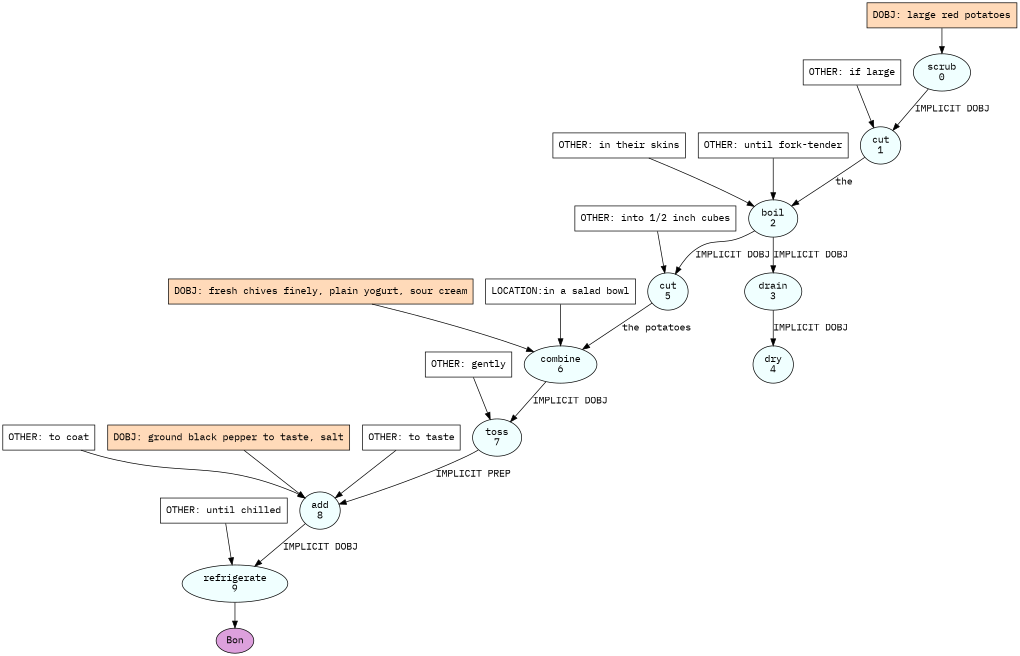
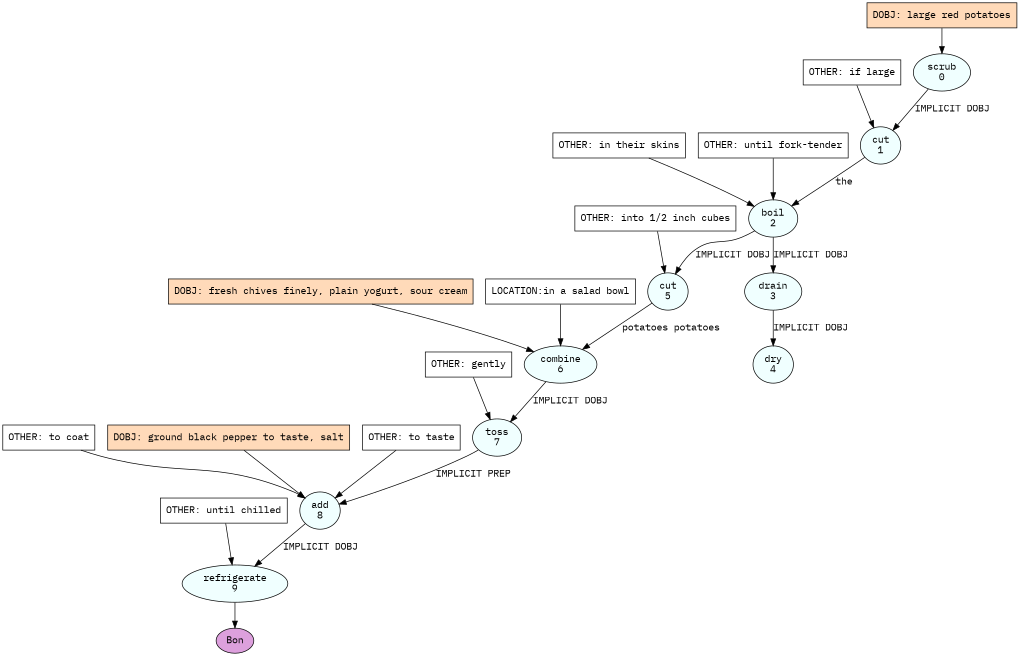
edge "cut 5" -> "combine 6": label "the potatoes" -> "potatoes potatoes"
